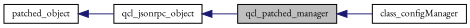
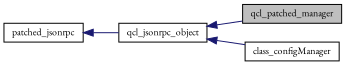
node "patched_object": label "patched_object" -> "patched_jsonrpc"
edge "class_configManager" -> "qcl_patched_manager": now "class_configManager" -> "qcl_jsonrpc_object"
